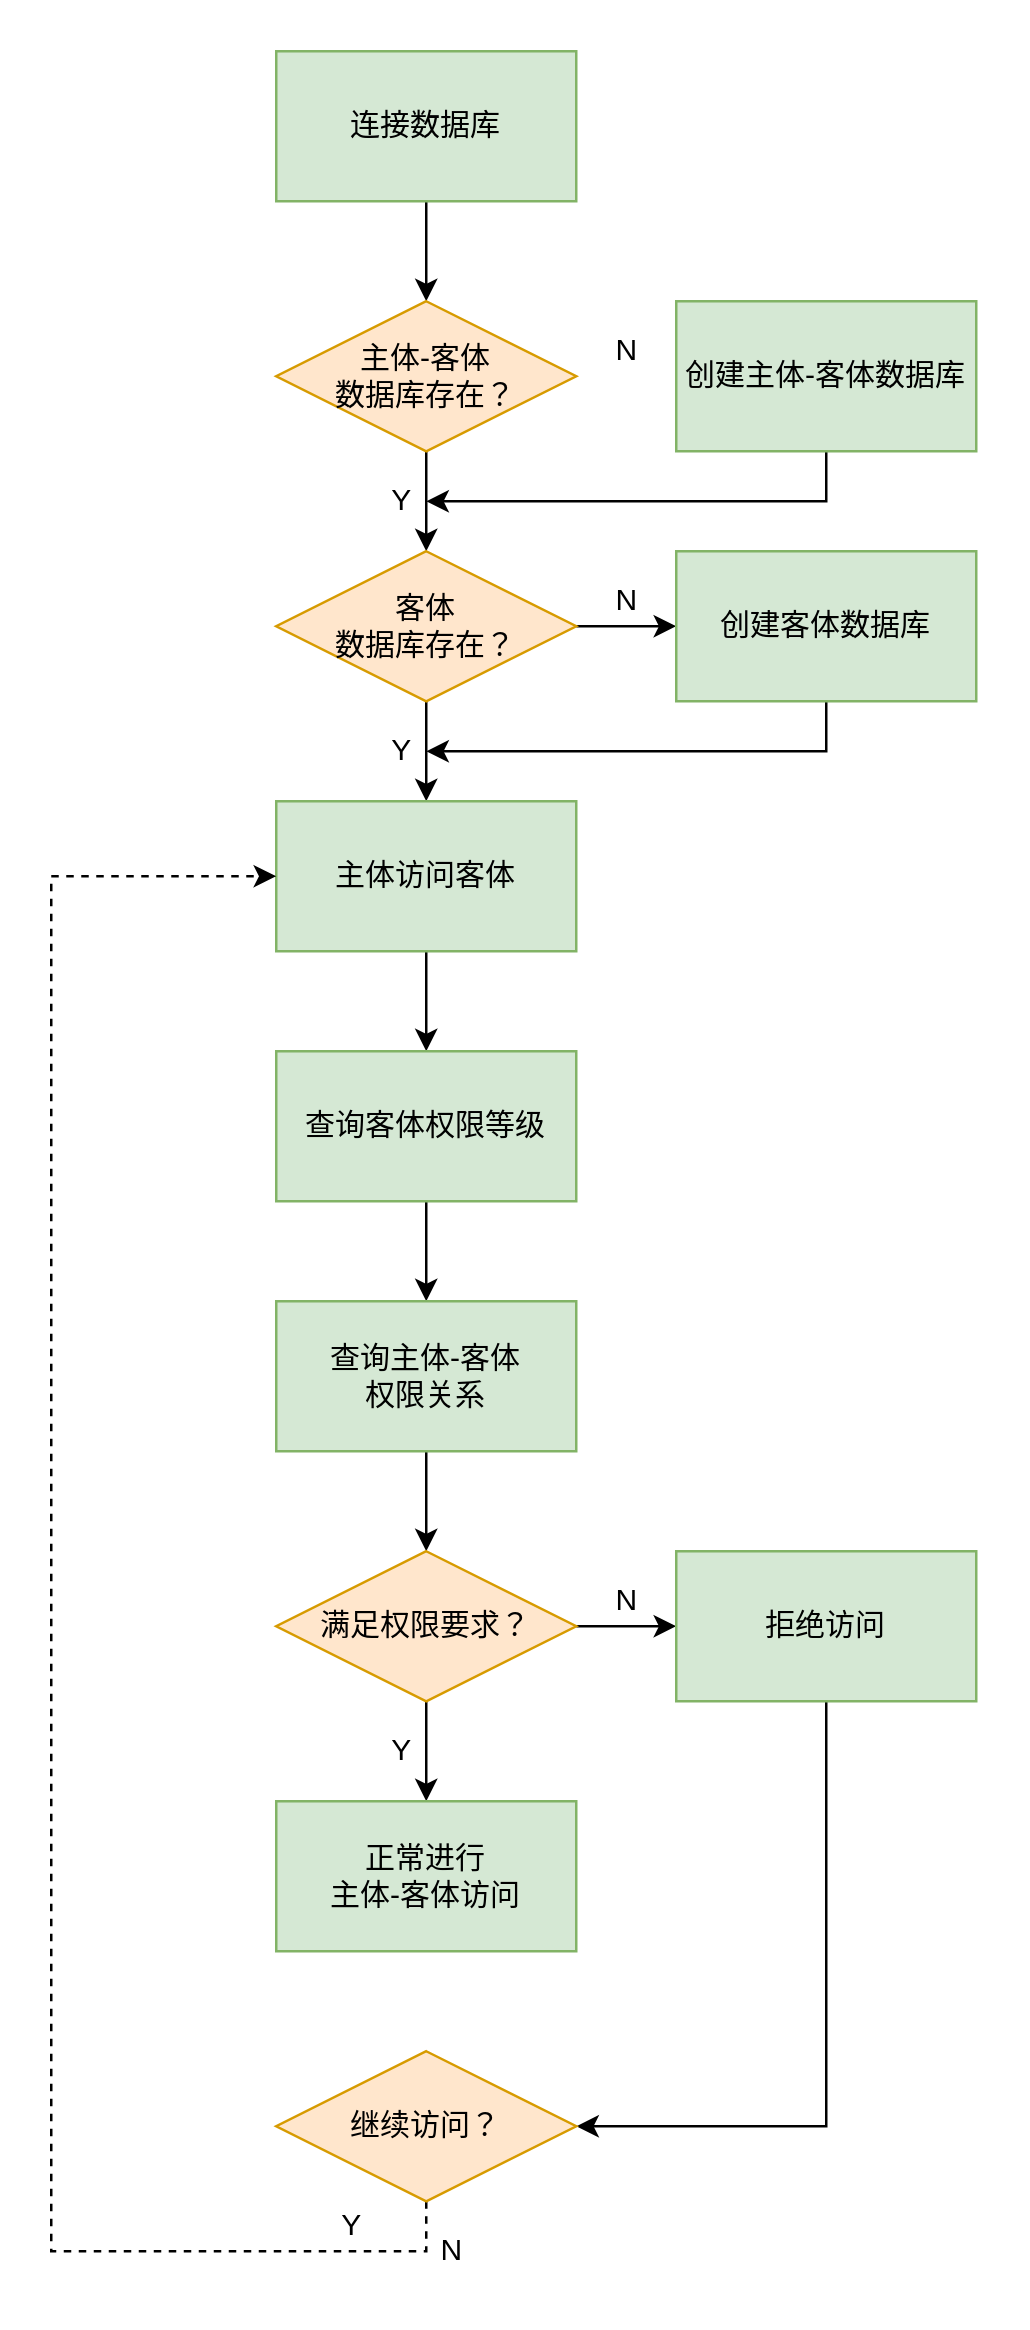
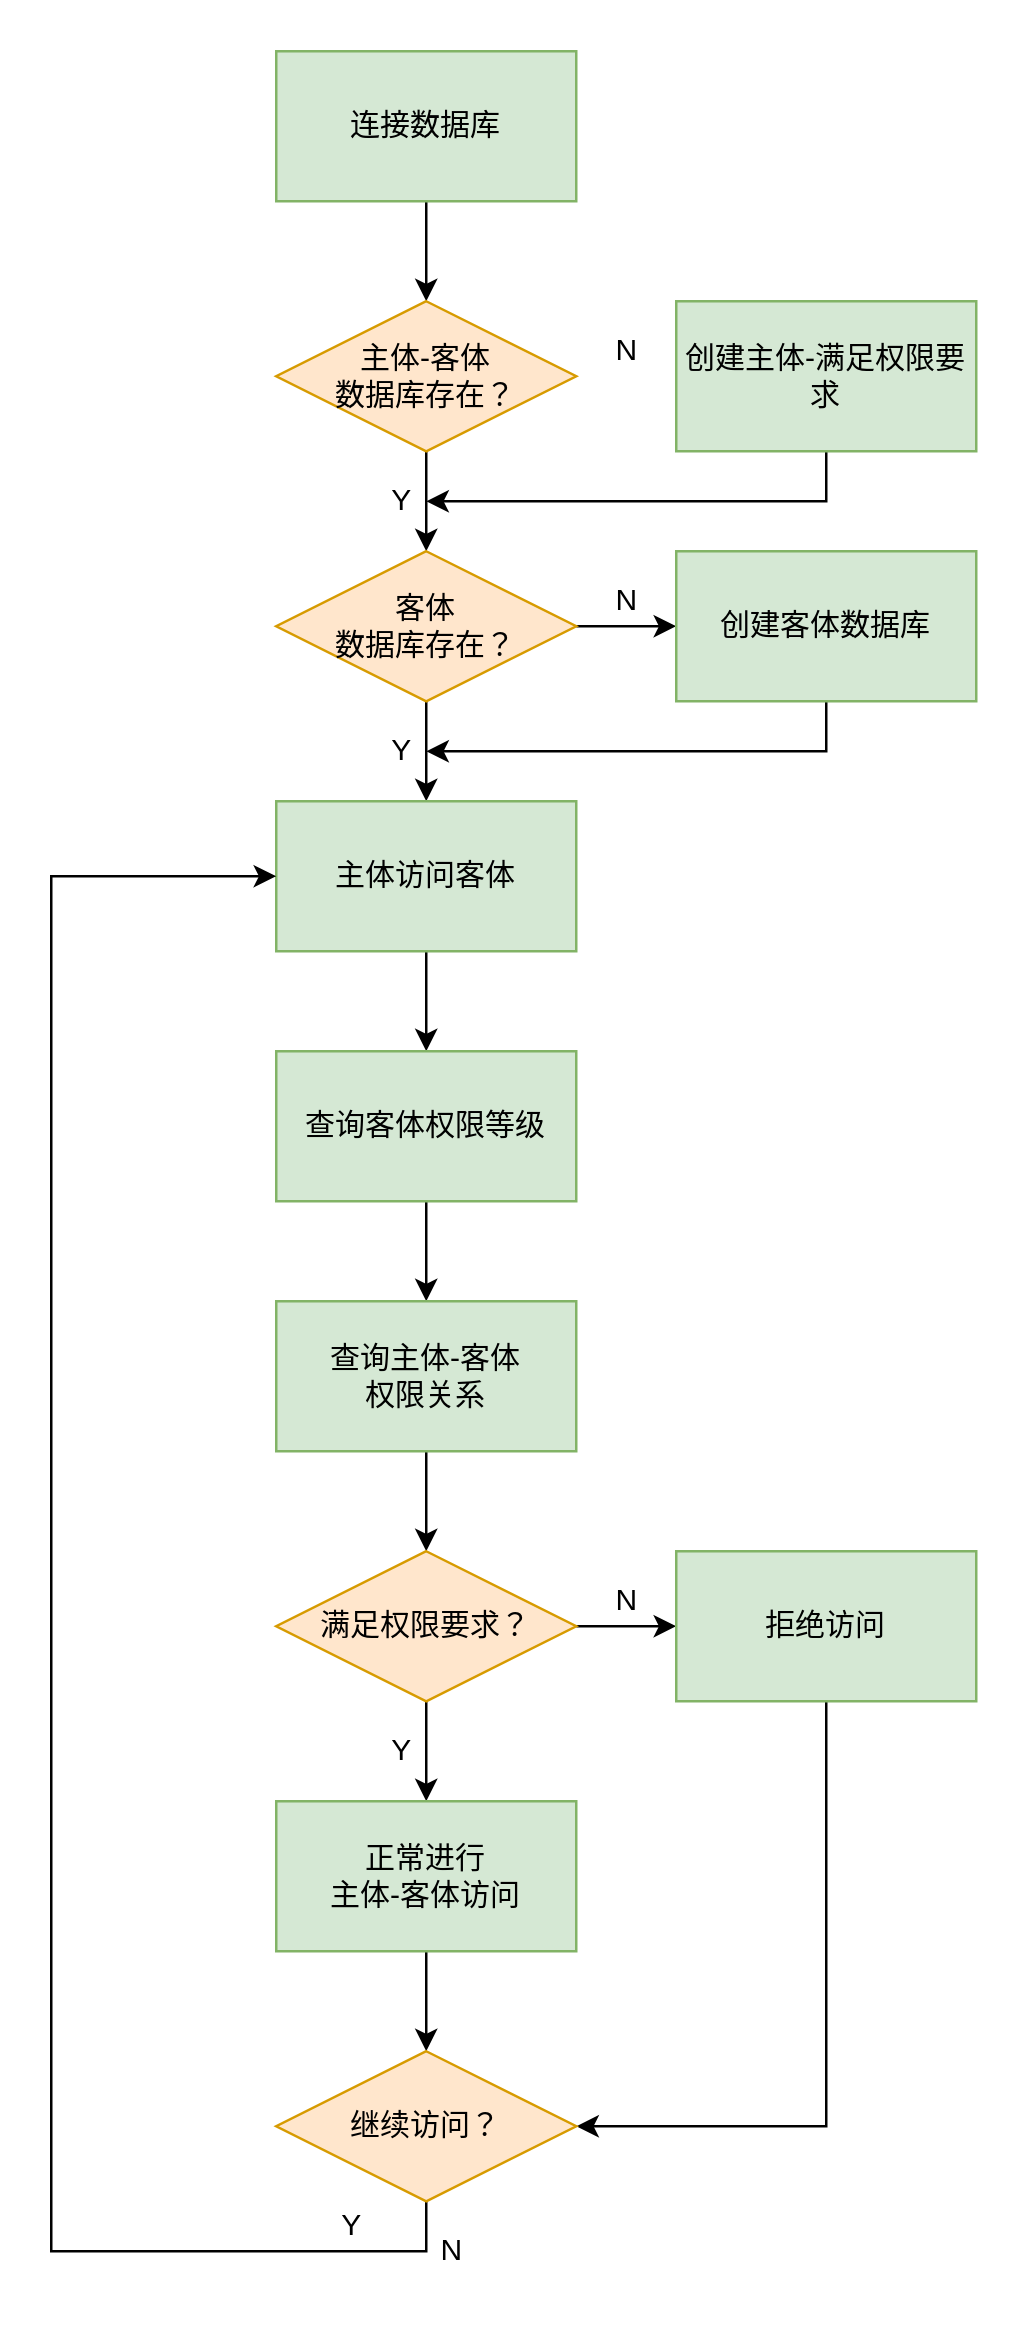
node "创建主体-客体数据库": label "创建主体-客体数据库" -> "创建主体-满足权限要求"
edge "继续访问？" -> "主体访问客体": style dashed -> solid
edge "正常进行 主体-客体访问" -> "继续访问？": added
